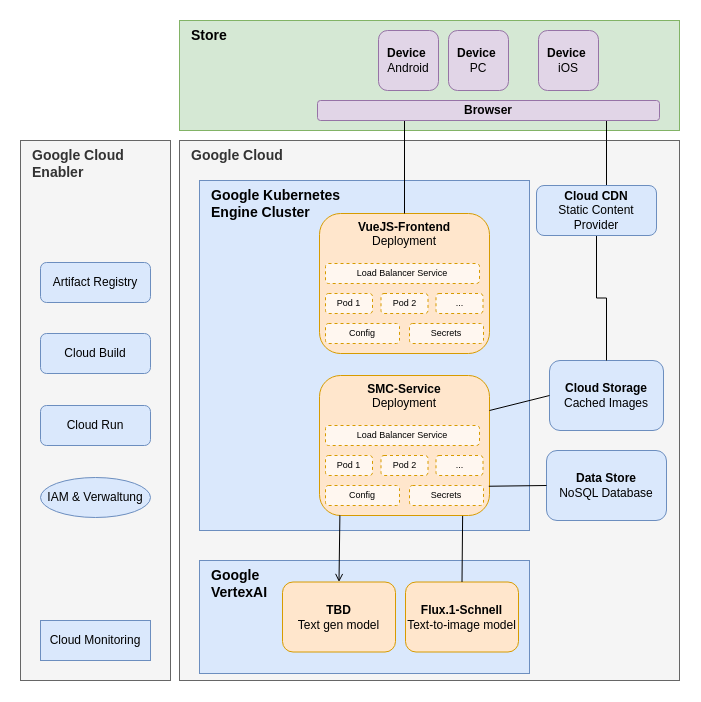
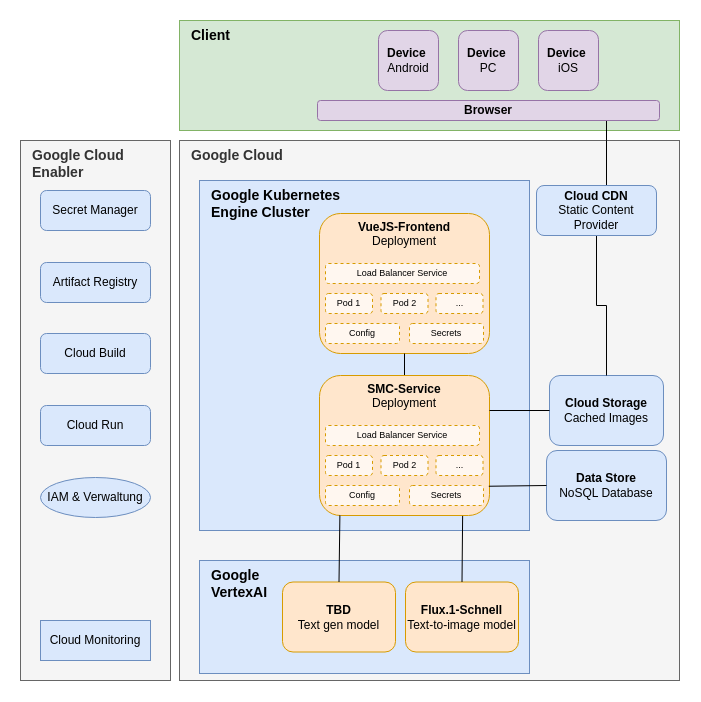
node "Store": label "Store" -> "Client"
node "Device PC": moved (479, 61) -> (489, 61)
edge "Browser" -- "VueJS-Frontend Deployment": removed
node "Secret Manager": added
edge "VueJS-Frontend Deployment" -- "SMC-Service Deployment": added
node "Cloud Storage Cached Images": moved (607, 396) -> (607, 411)
edge "SMC-Service Deployment" -> "TBD Text gen model": arrowhead open -> none
